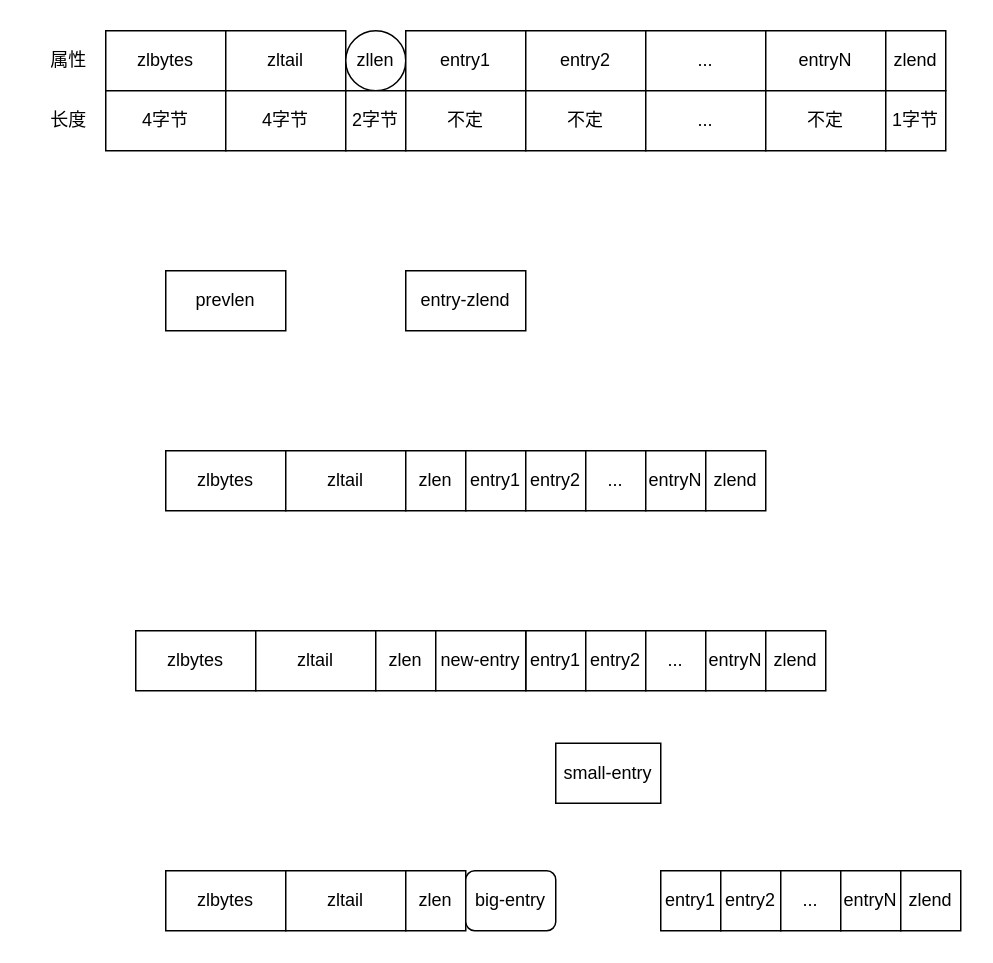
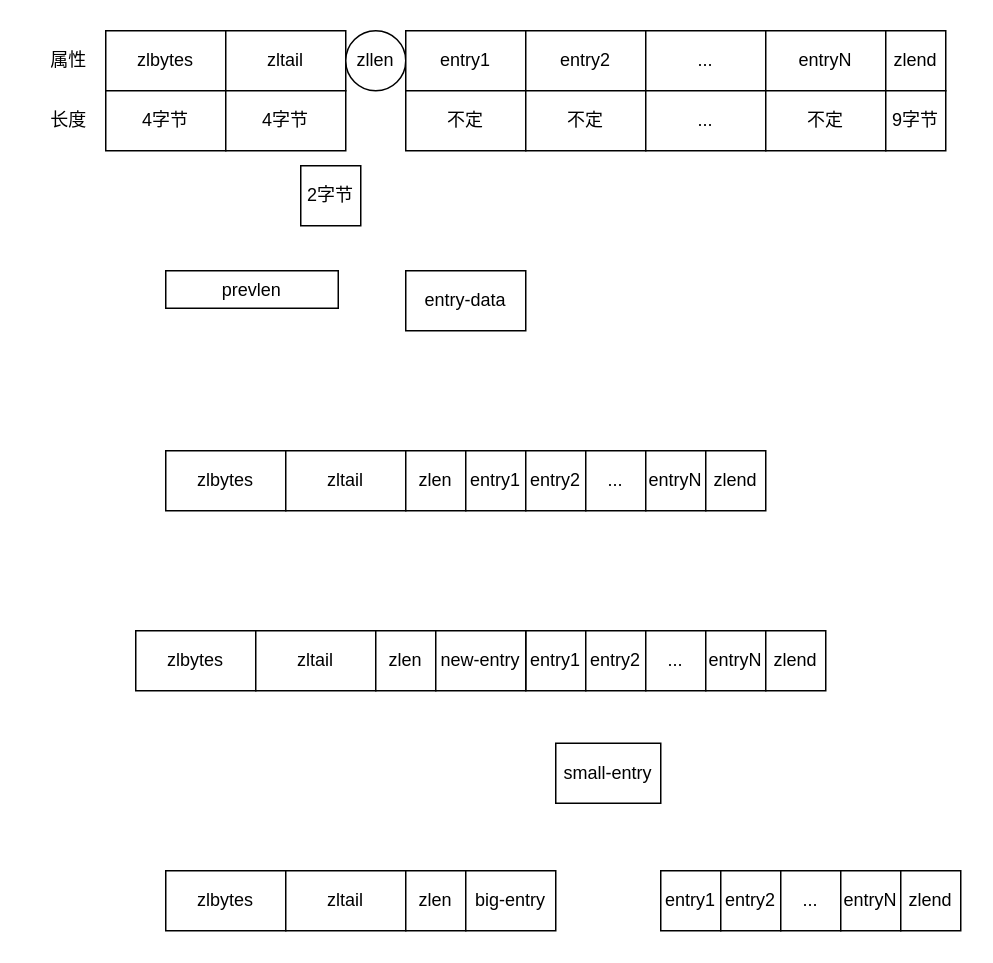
node "2字节": moved (376, 121) -> (331, 196)
node "1字节": label "1字节" -> "9字节"
node "prevlen": size 120x60 -> 173x38
node "entry-zlend": label "entry-zlend" -> "entry-data"
node "big-entry": shape rounded rectangle -> rectangle
